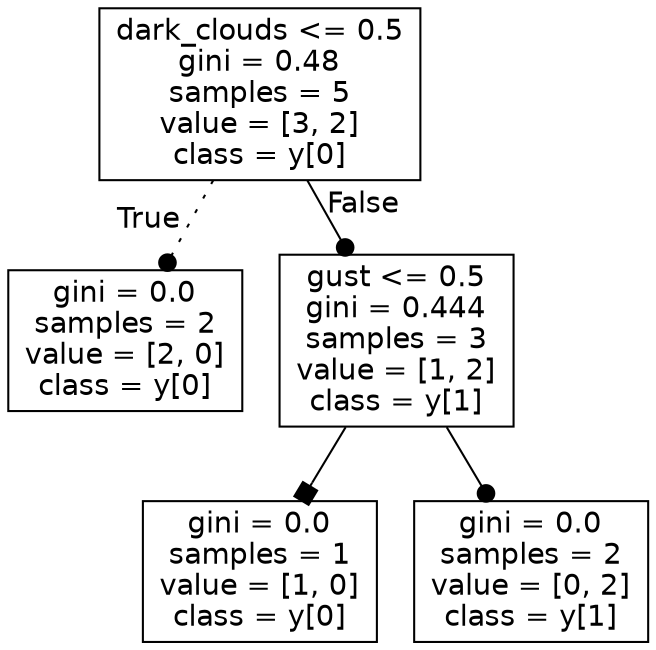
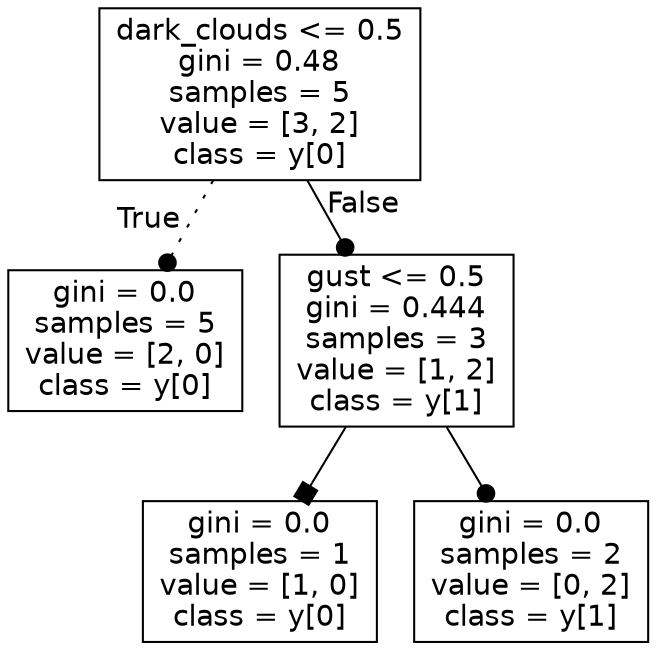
node "gini = 0.0 samples = 2 value = [2, 0] class = y[0]": label "gini = 0.0 samples = 2 value = [2, 0] class = y[0]" -> "gini = 0.0 samples = 5 value = [2, 0] class = y[0]"
